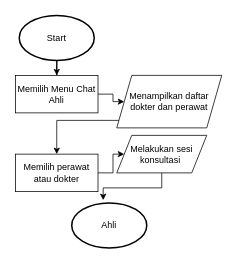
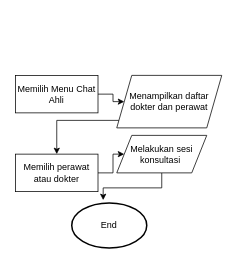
node "Start": removed
edge "Start" -> "Memilih Menu Chat Ahli": removed
node "Ahli": label "Ahli" -> "End"
